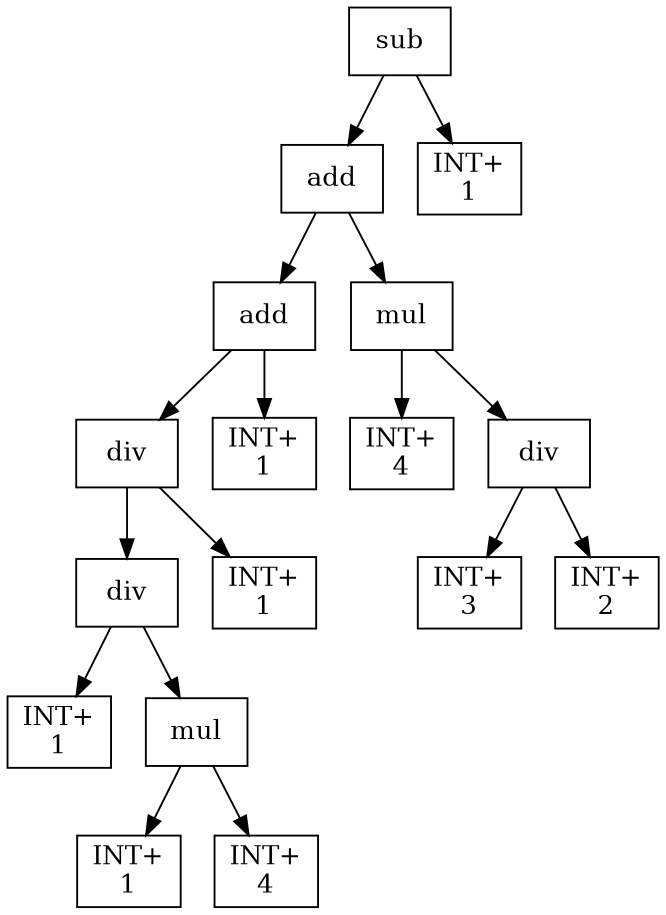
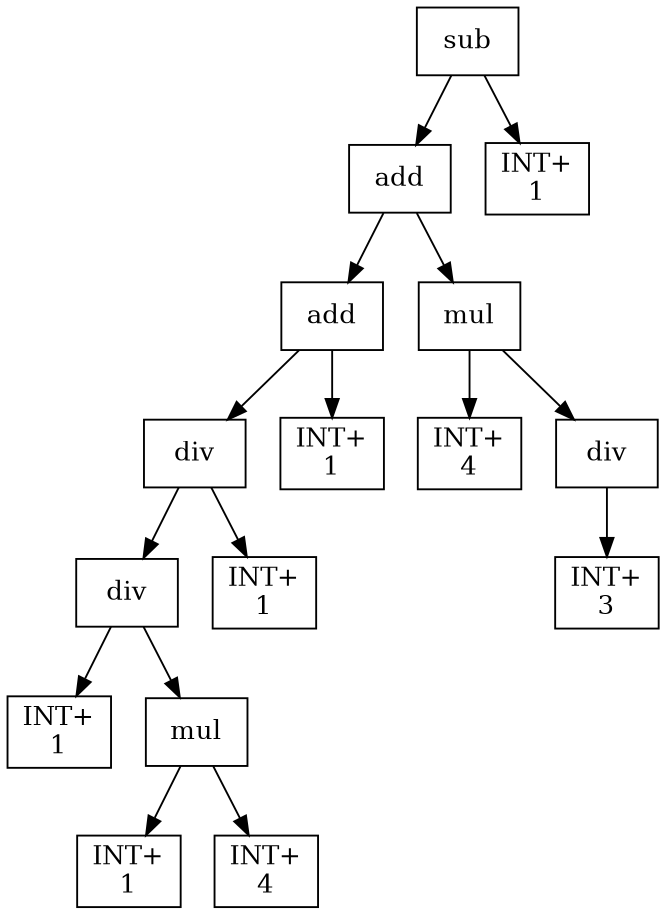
node "INT+ 2": removed
